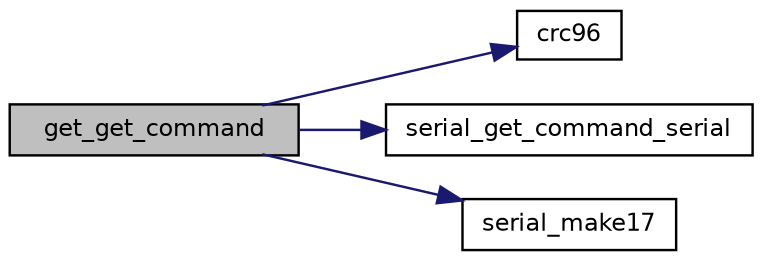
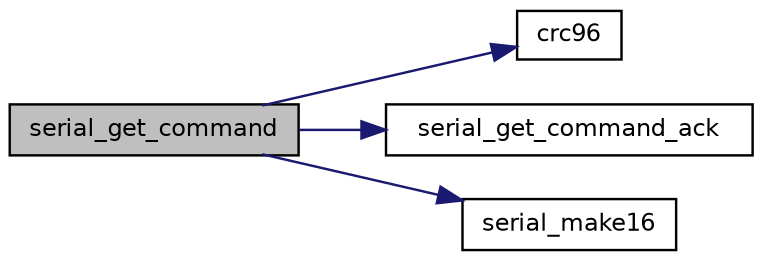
node "get_get_command": label "get_get_command" -> "serial_get_command"
node "serial_get_command_serial": label "serial_get_command_serial" -> "serial_get_command_ack"
node "serial_make17": label "serial_make17" -> "serial_make16"
